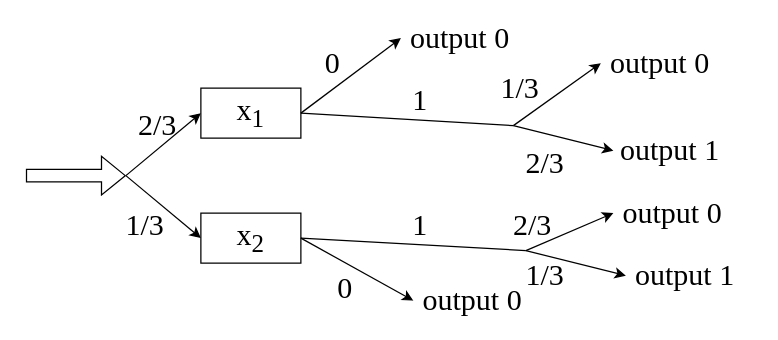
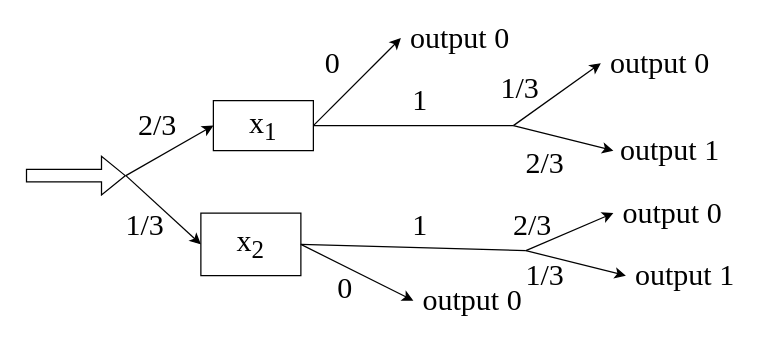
node "x1": moved (251, 113) -> (263, 126)
node "x2": size 100x50 -> 100x63
